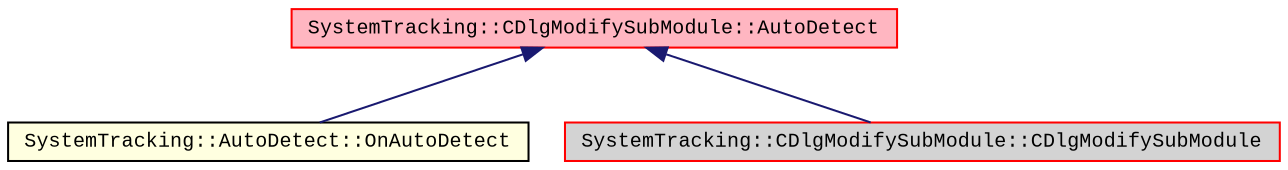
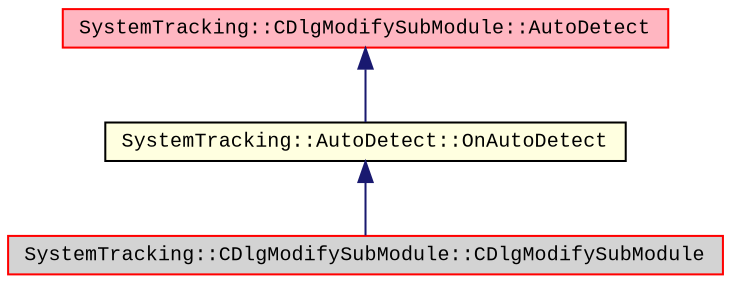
edge "SystemTracking::CDlgModifySubModule::CDlgModifySubModule" -> "SystemTracking::CDlgModifySubModule::AutoDetect": now "SystemTracking::CDlgModifySubModule::CDlgModifySubModule" -> "SystemTracking::AutoDetect::OnAutoDetect"
